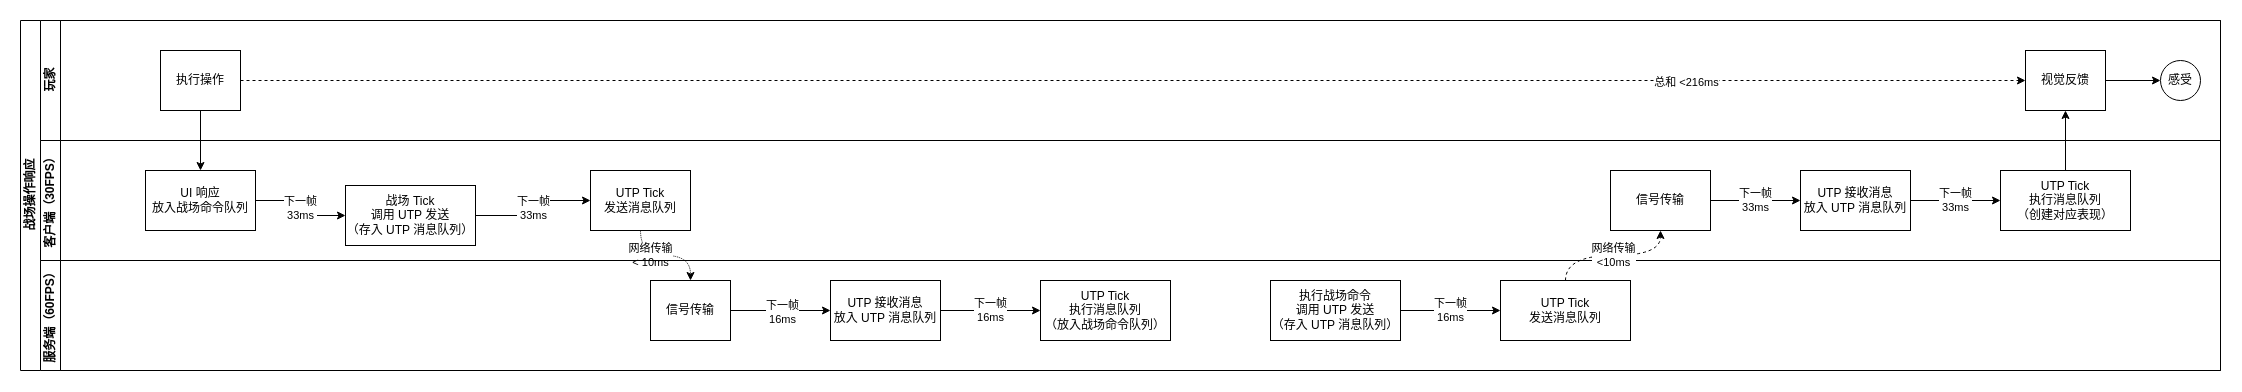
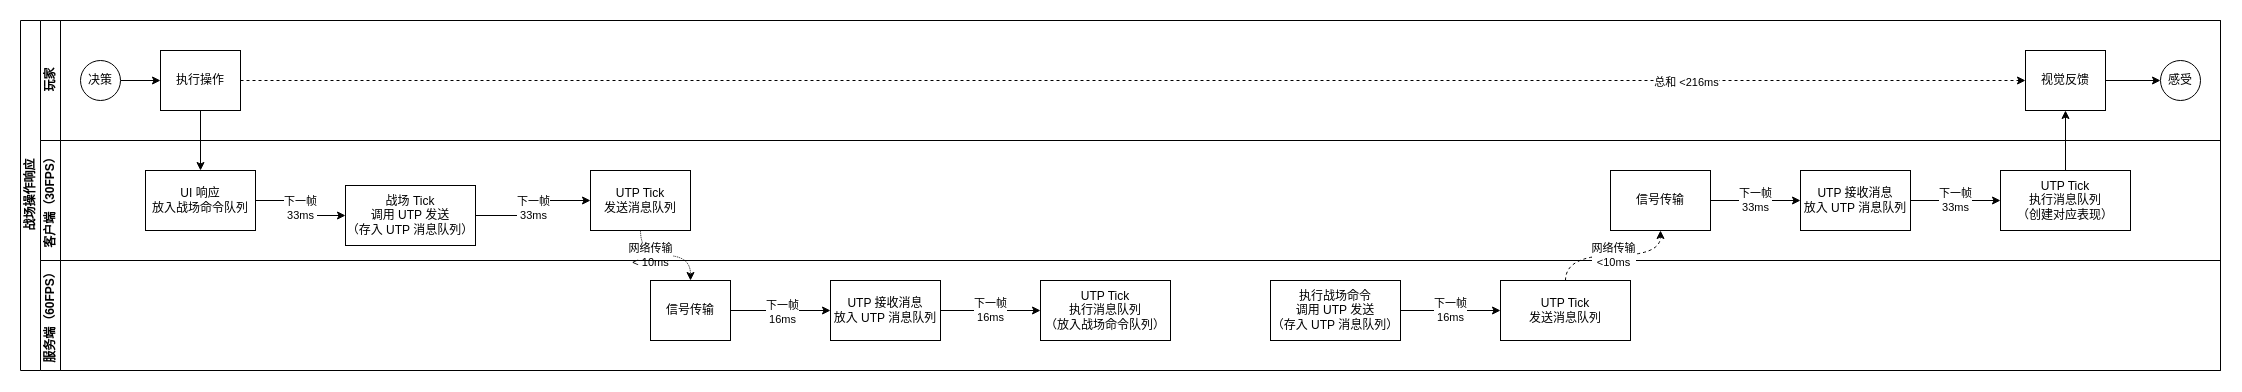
node "决策": added
edge "决策" -> "执行操作": added
